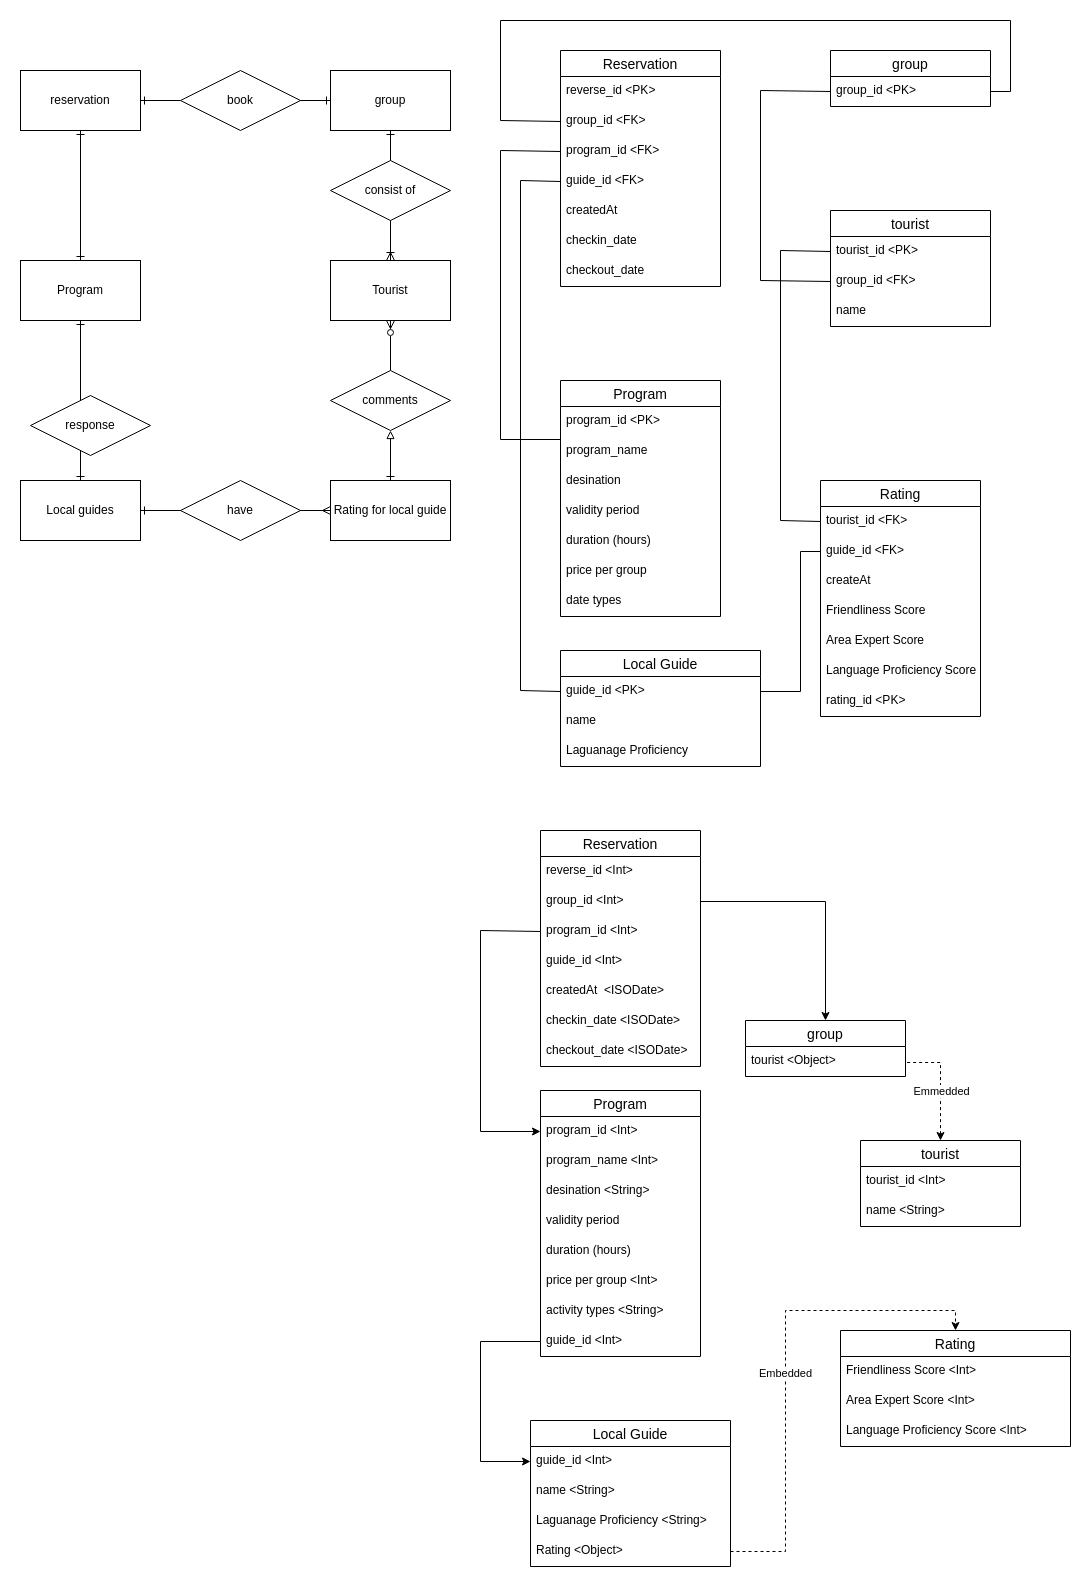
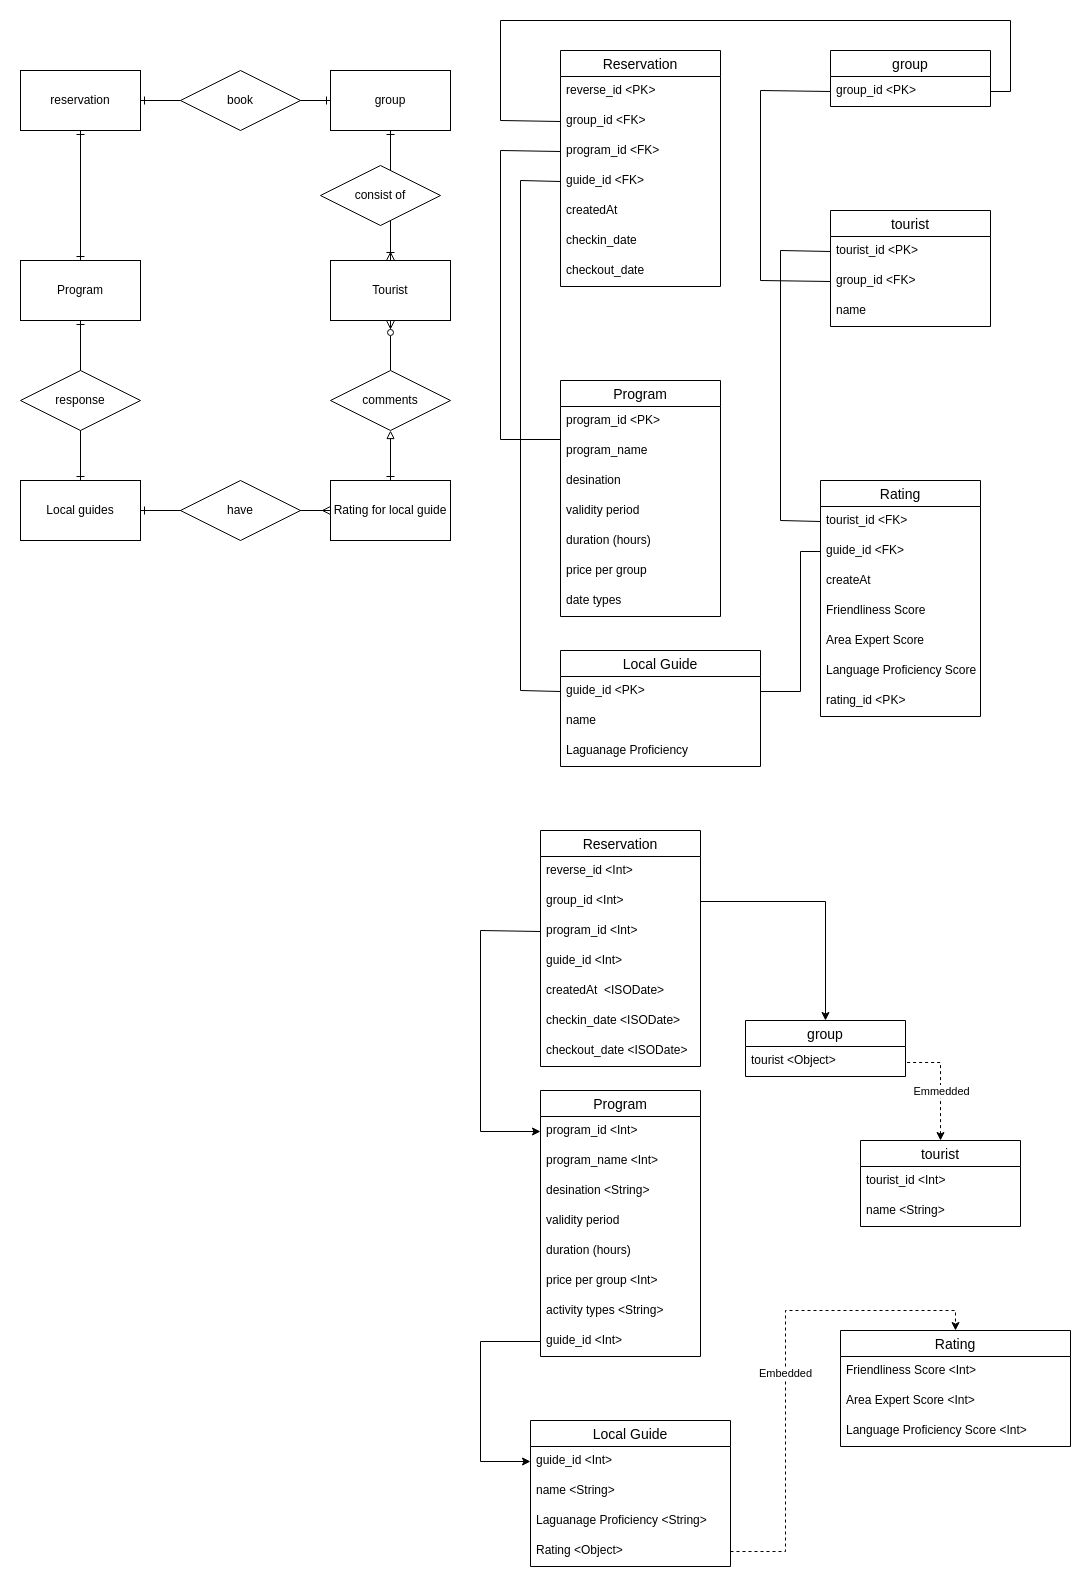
node "consist of": moved (391, 191) -> (381, 196)
node "response": moved (91, 426) -> (81, 401)
